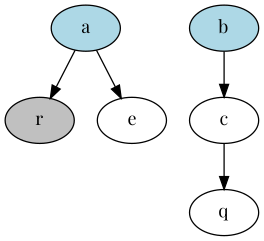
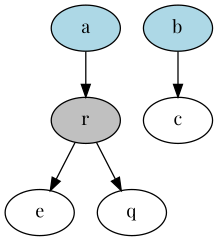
edge "a" -> "e": now "r" -> "e"
edge "c" -> "q": now "r" -> "q"
